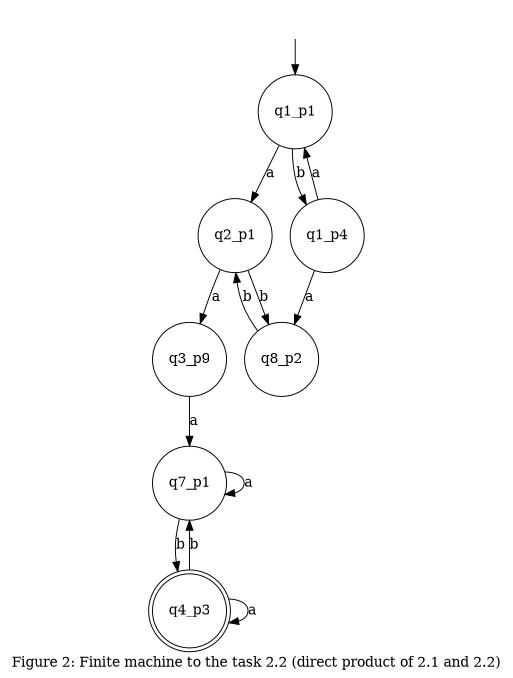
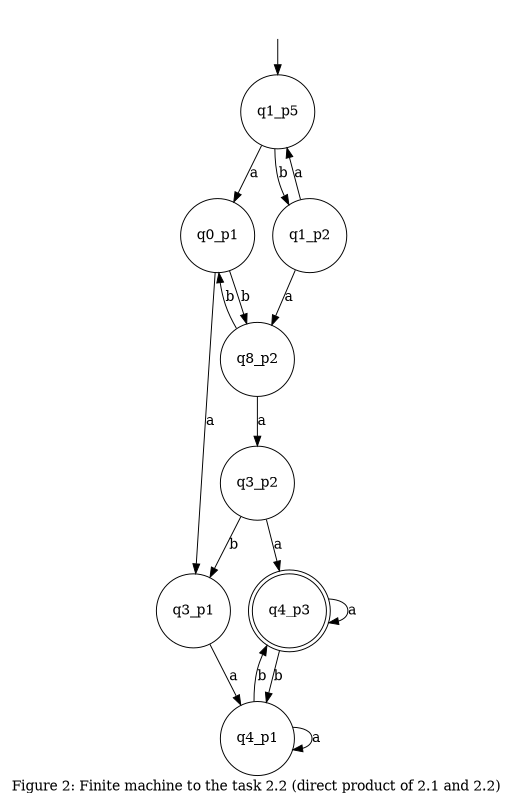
node "q1_p1": label "q1_p1" -> "q1_p5"
node "q2_p1": label "q2_p1" -> "q0_p1"
node "q1_p4": label "q1_p4" -> "q1_p2"
node "q3_p9": label "q3_p9" -> "q3_p1"
node "q7_p1": label "q7_p1" -> "q4_p1"
node "q3_p2": added
